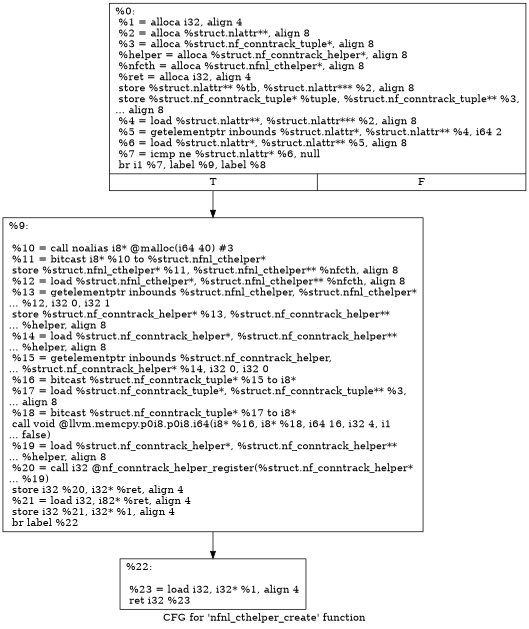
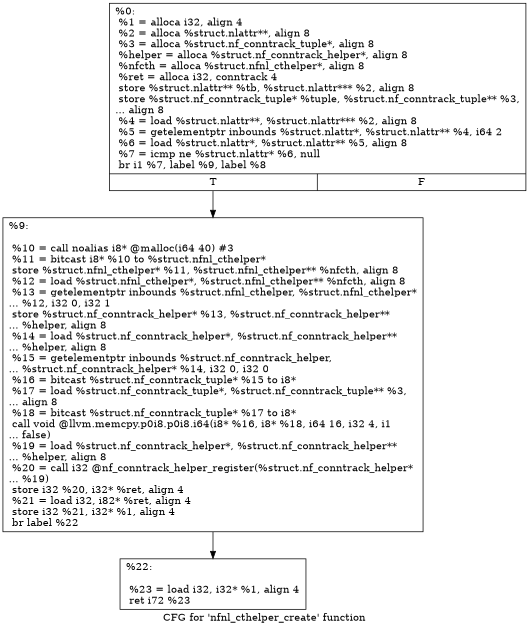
node "%0:": text "%ret = alloca i32, align 4" -> "%ret = alloca i32, conntrack 4"
node "%22:": text "ret i32 %23" -> "ret i72 %23"
